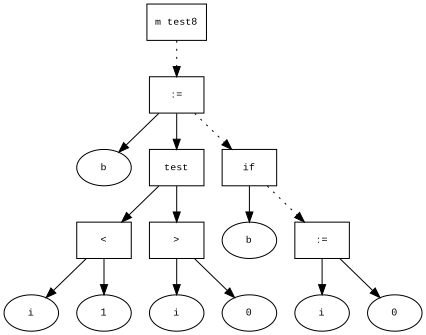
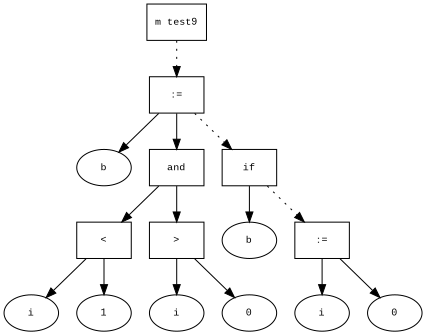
node "m test8": label "m test8" -> "m test9"
node "test": label "test" -> "and"
